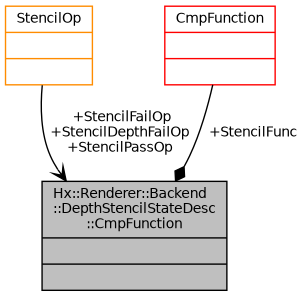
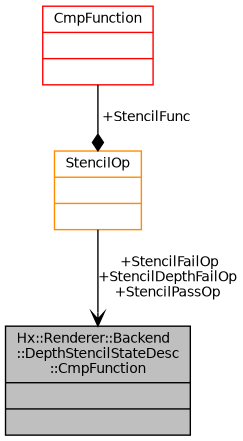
edge "CmpFunction" -> "Hx::Renderer::Backend": now "CmpFunction" -> "StencilOp"
